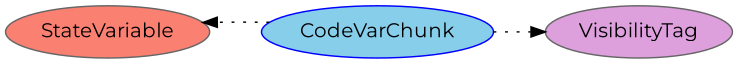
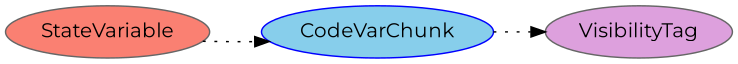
edge "CodeVarChunk" -> "StateVariable": reversed
